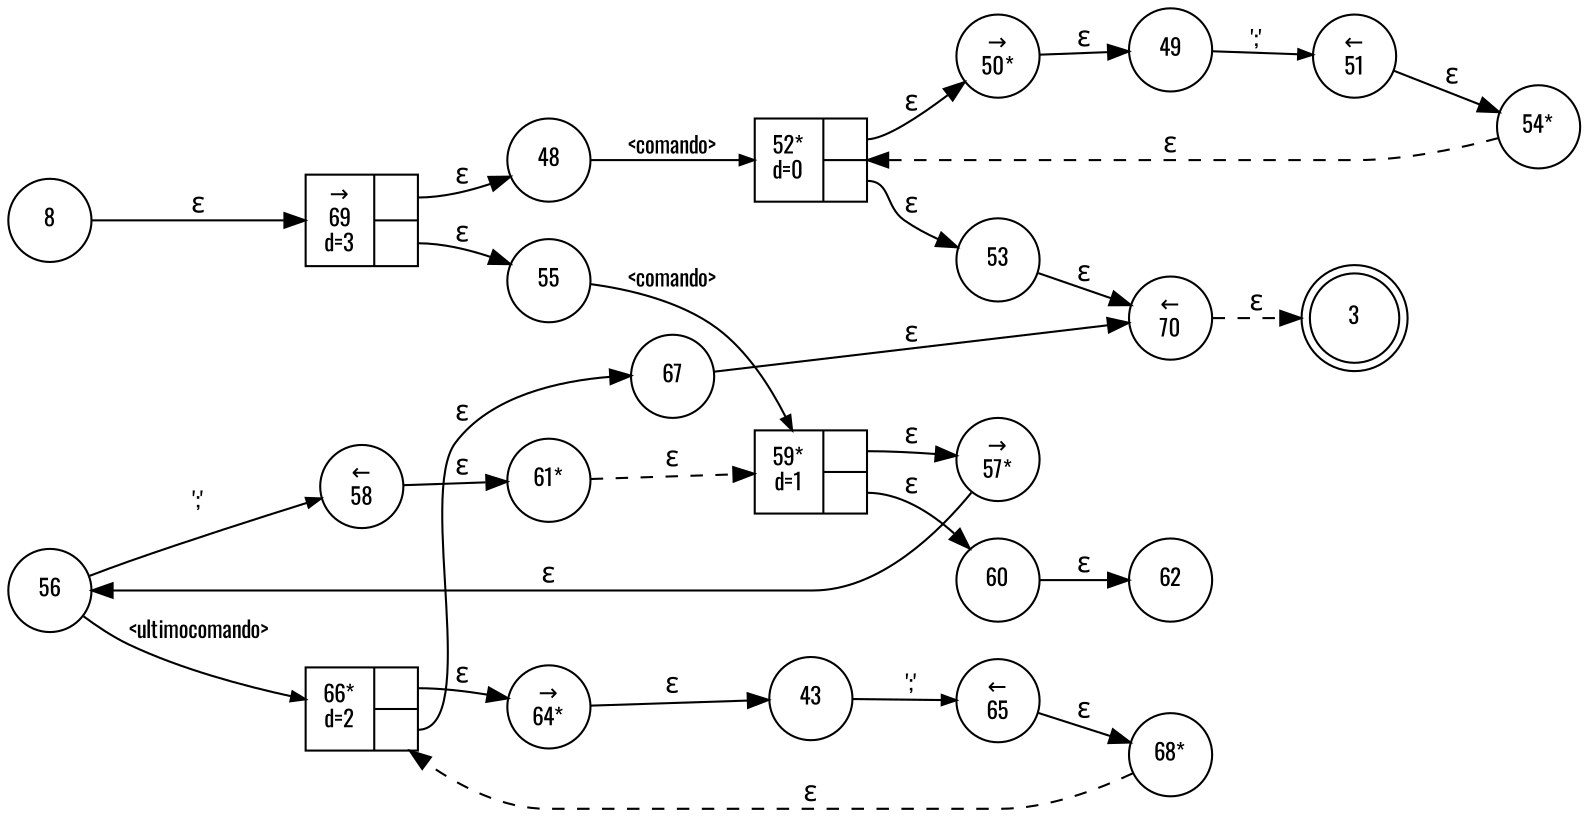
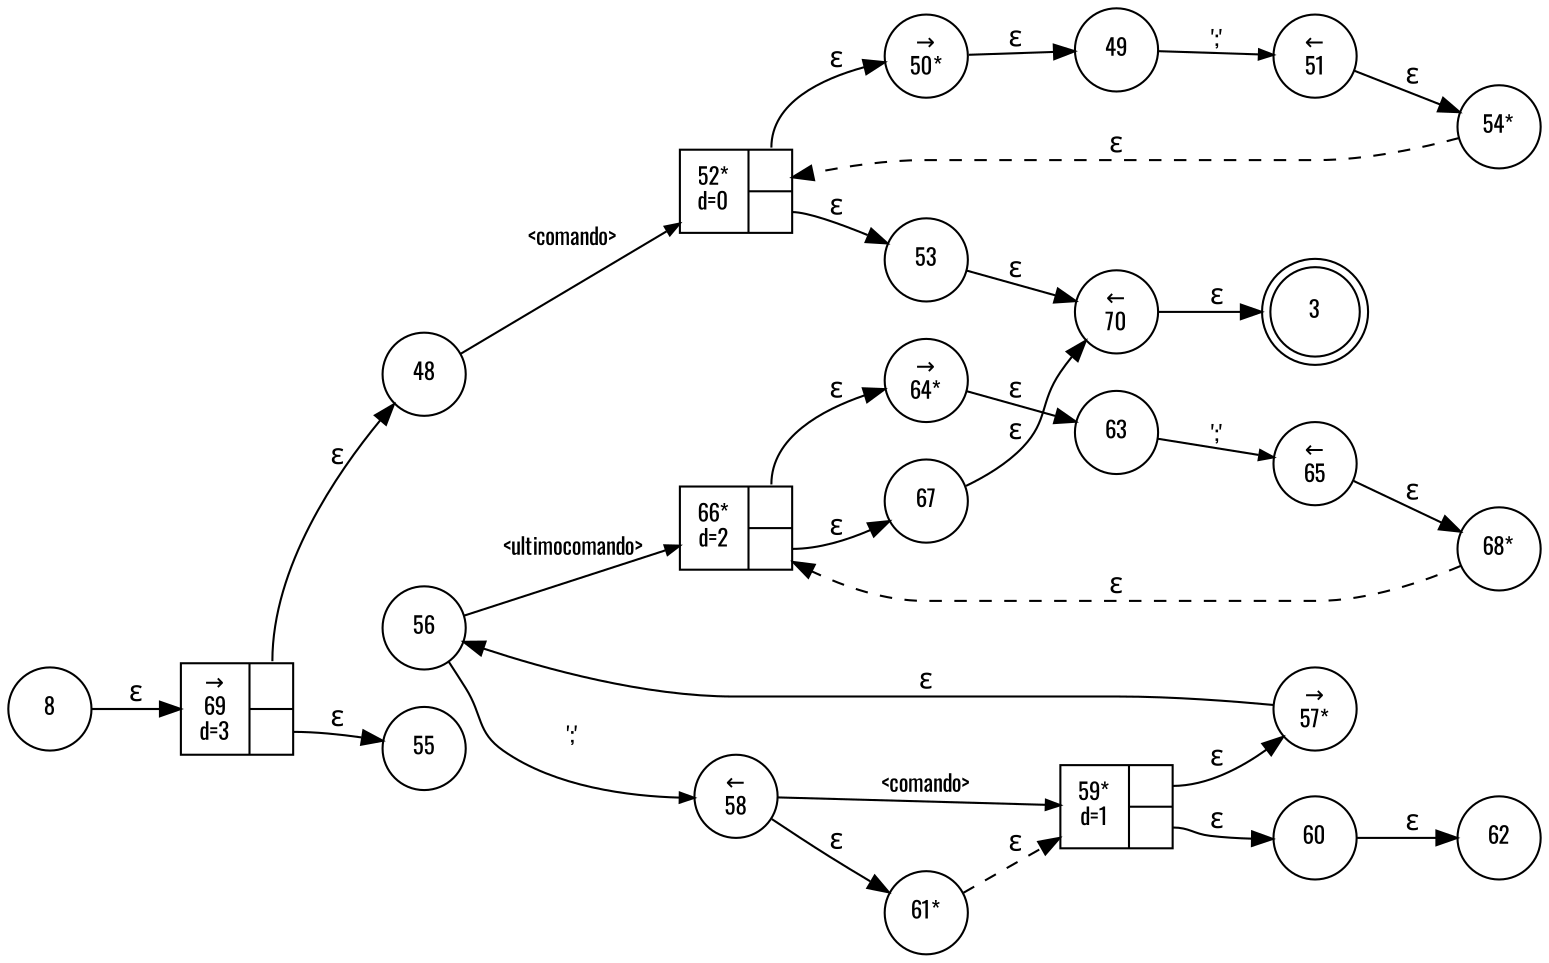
edge "← 70" -> "3": style dashed -> solid
edge "55" -> "59*": now "← 58" -> "59*"
node "43": label "43" -> "63"
